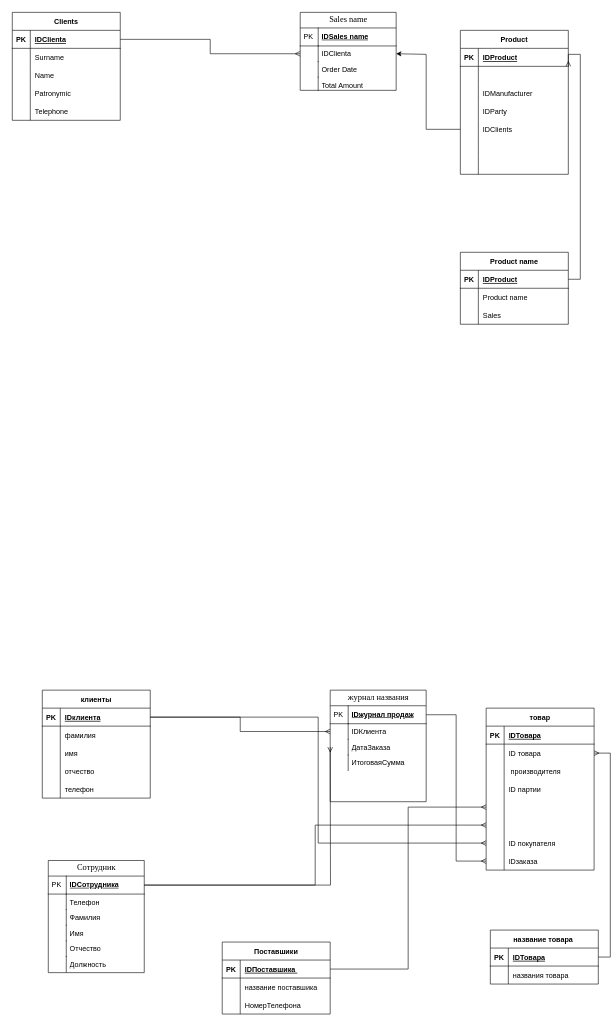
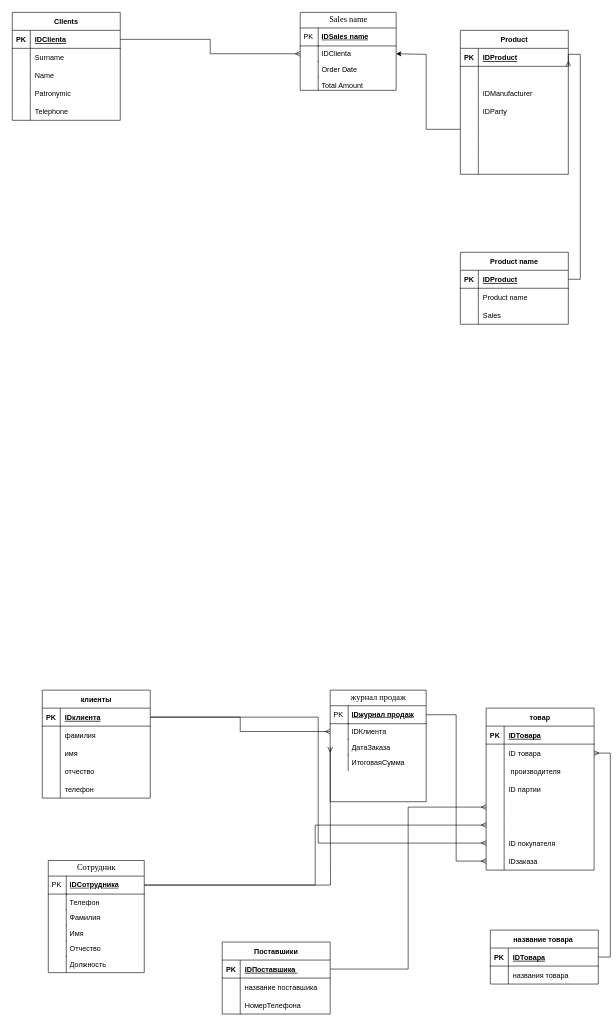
node "IDClients": removed
node "журнал названия": label "журнал названия" -> "журнал продаж"
